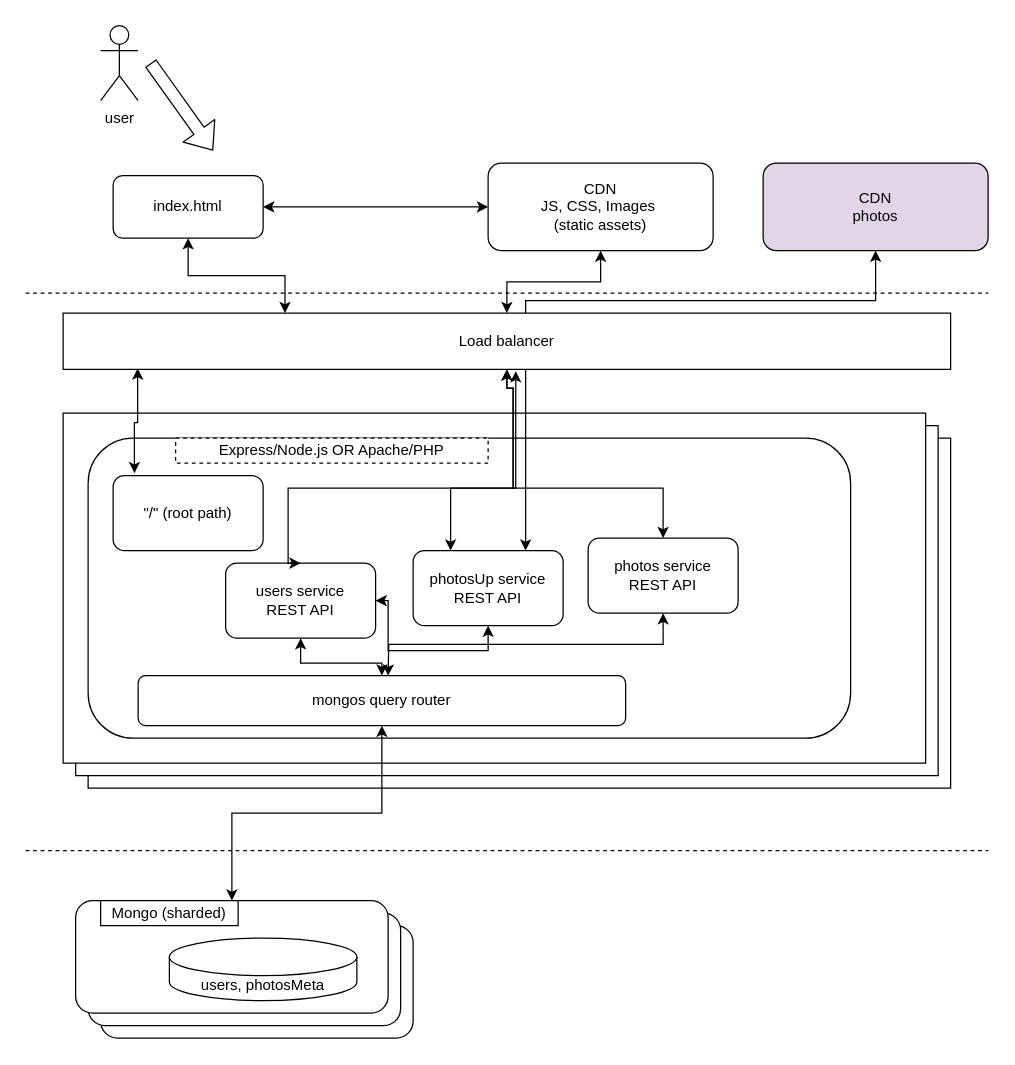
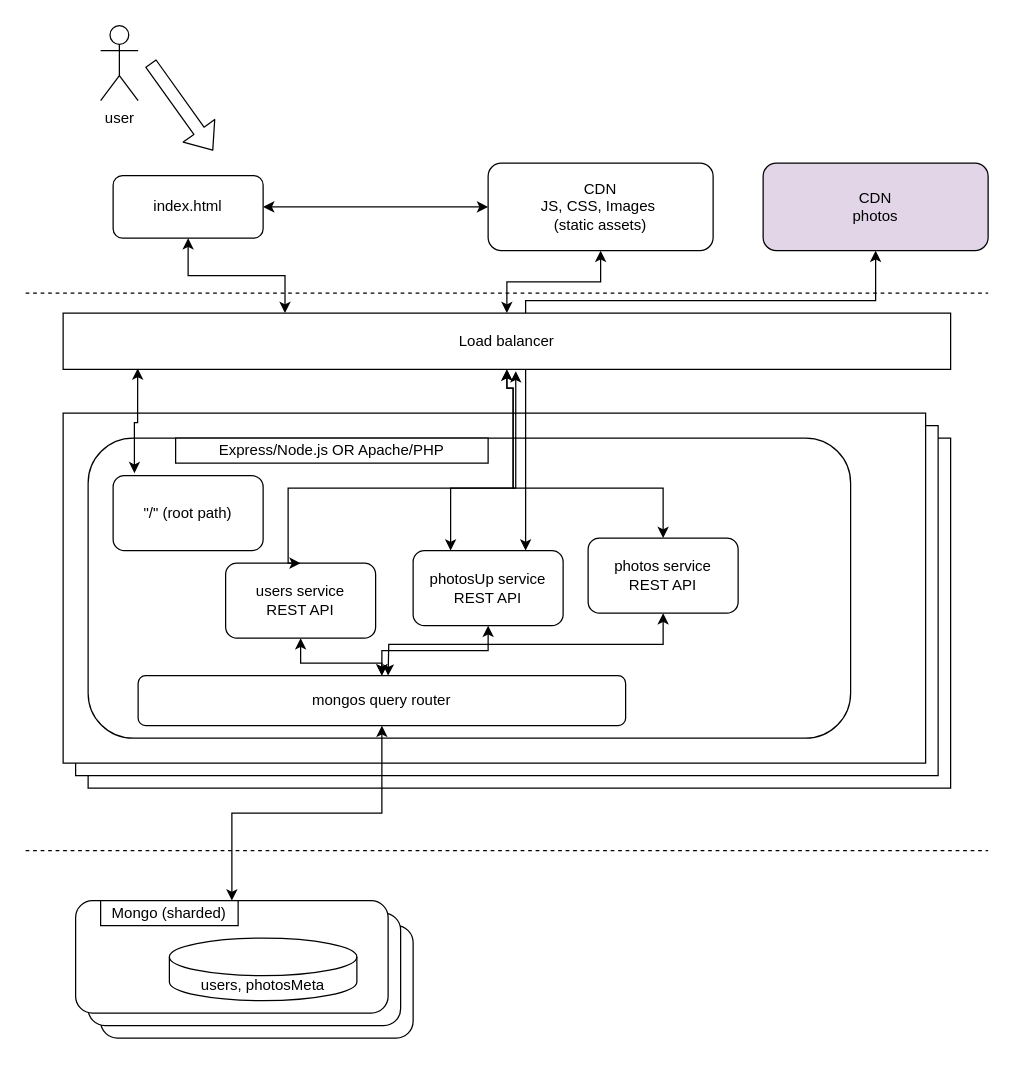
node "Express/Node.js OR Apache/PHP": style dashed -> solid
edge "photosUp service REST API" -- "users service REST API": now "photosUp service REST API" -- "mongos query router"
